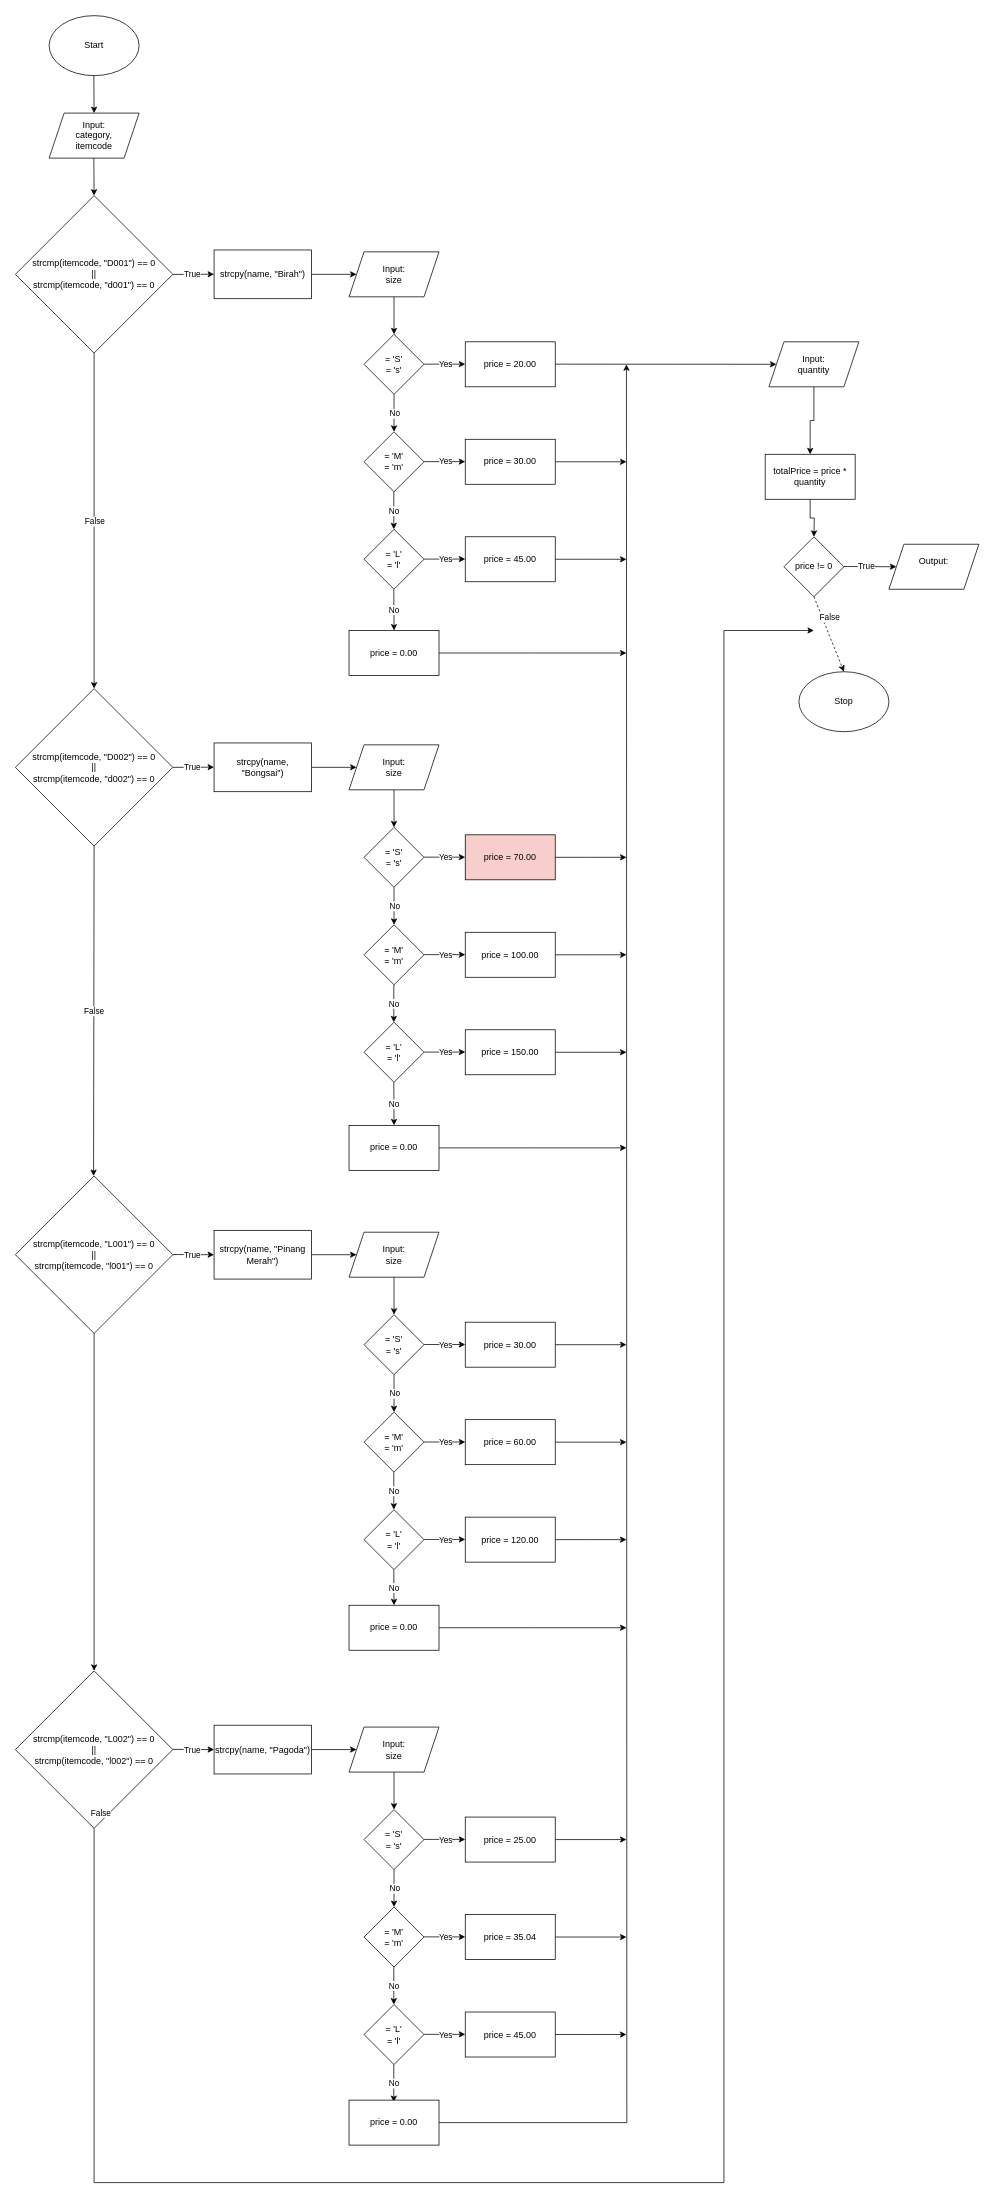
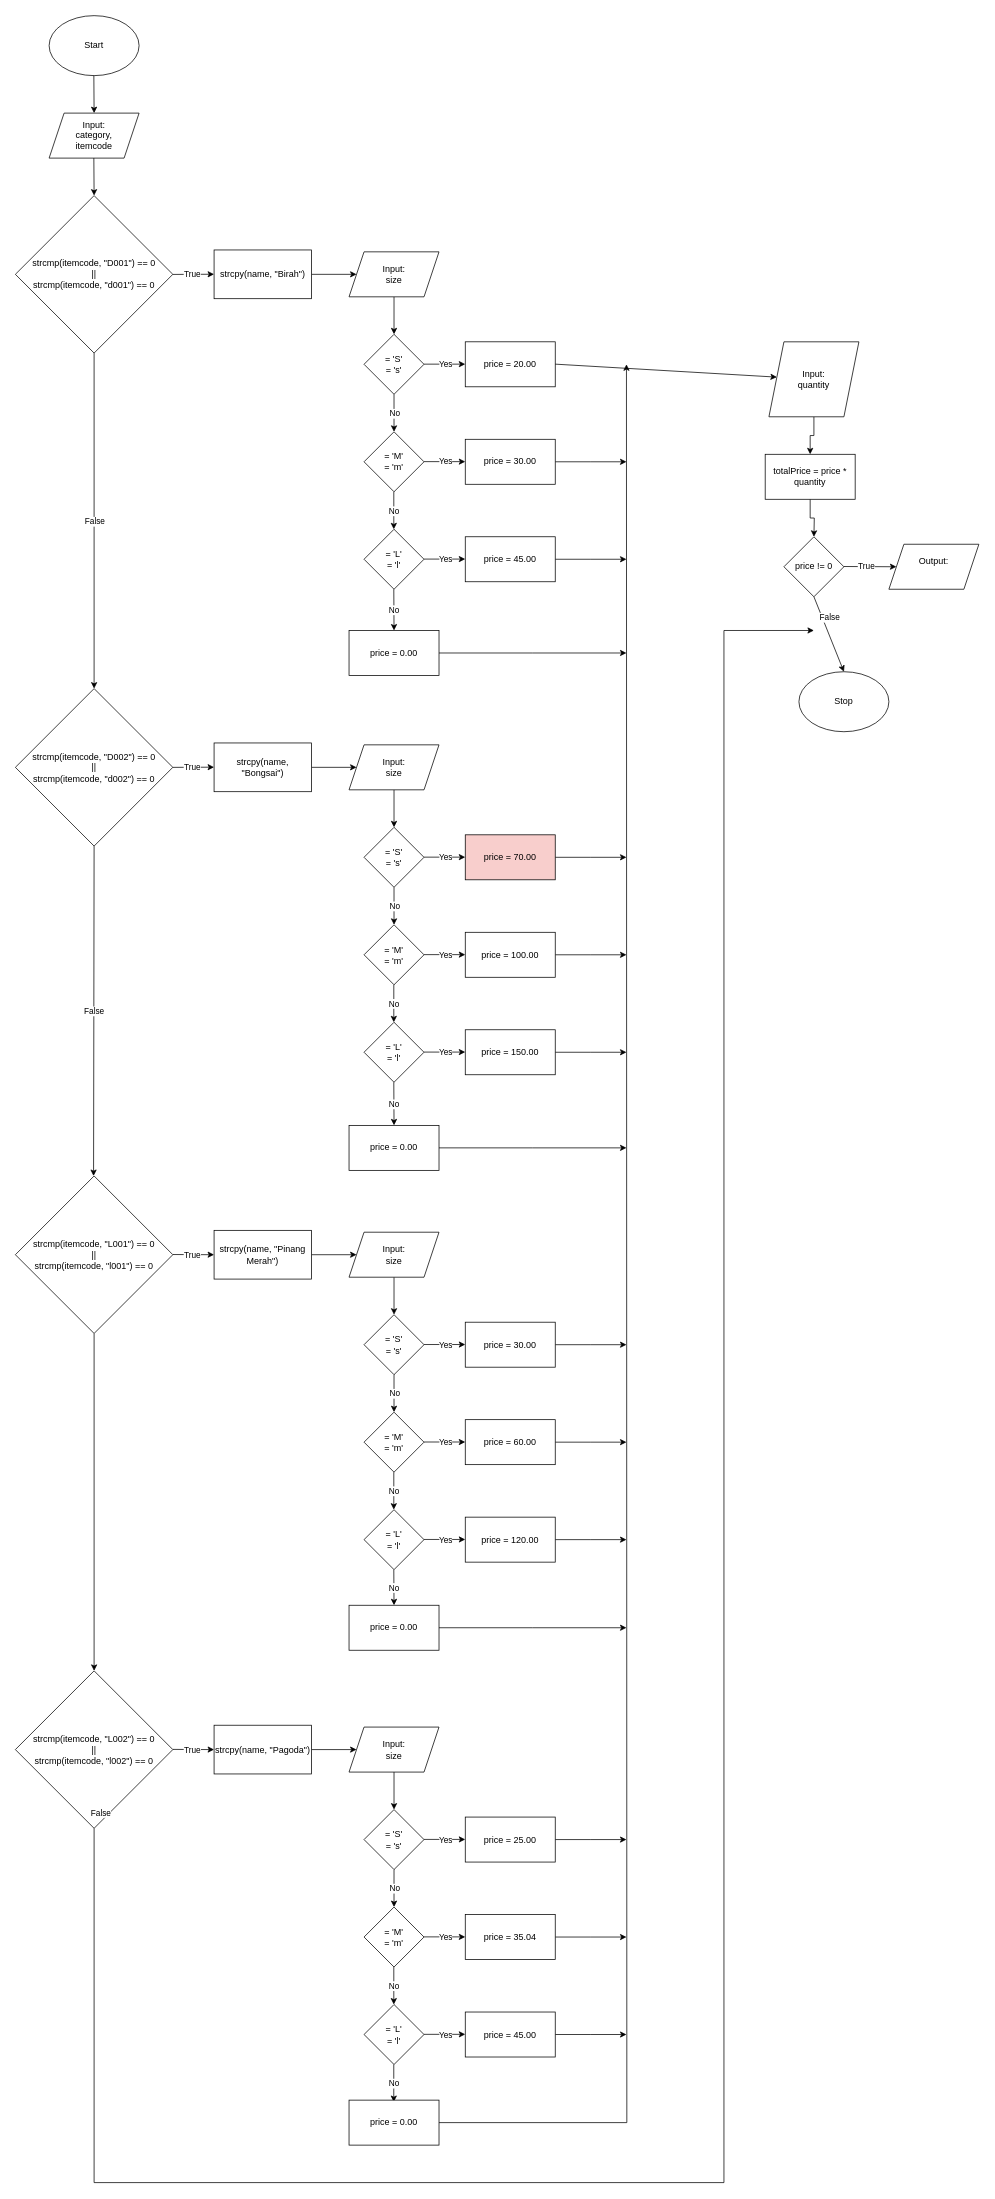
node "Input: quantity": size 90x45 -> 90x75
edge "price != 0" -> "Stop": style dashed -> solid
